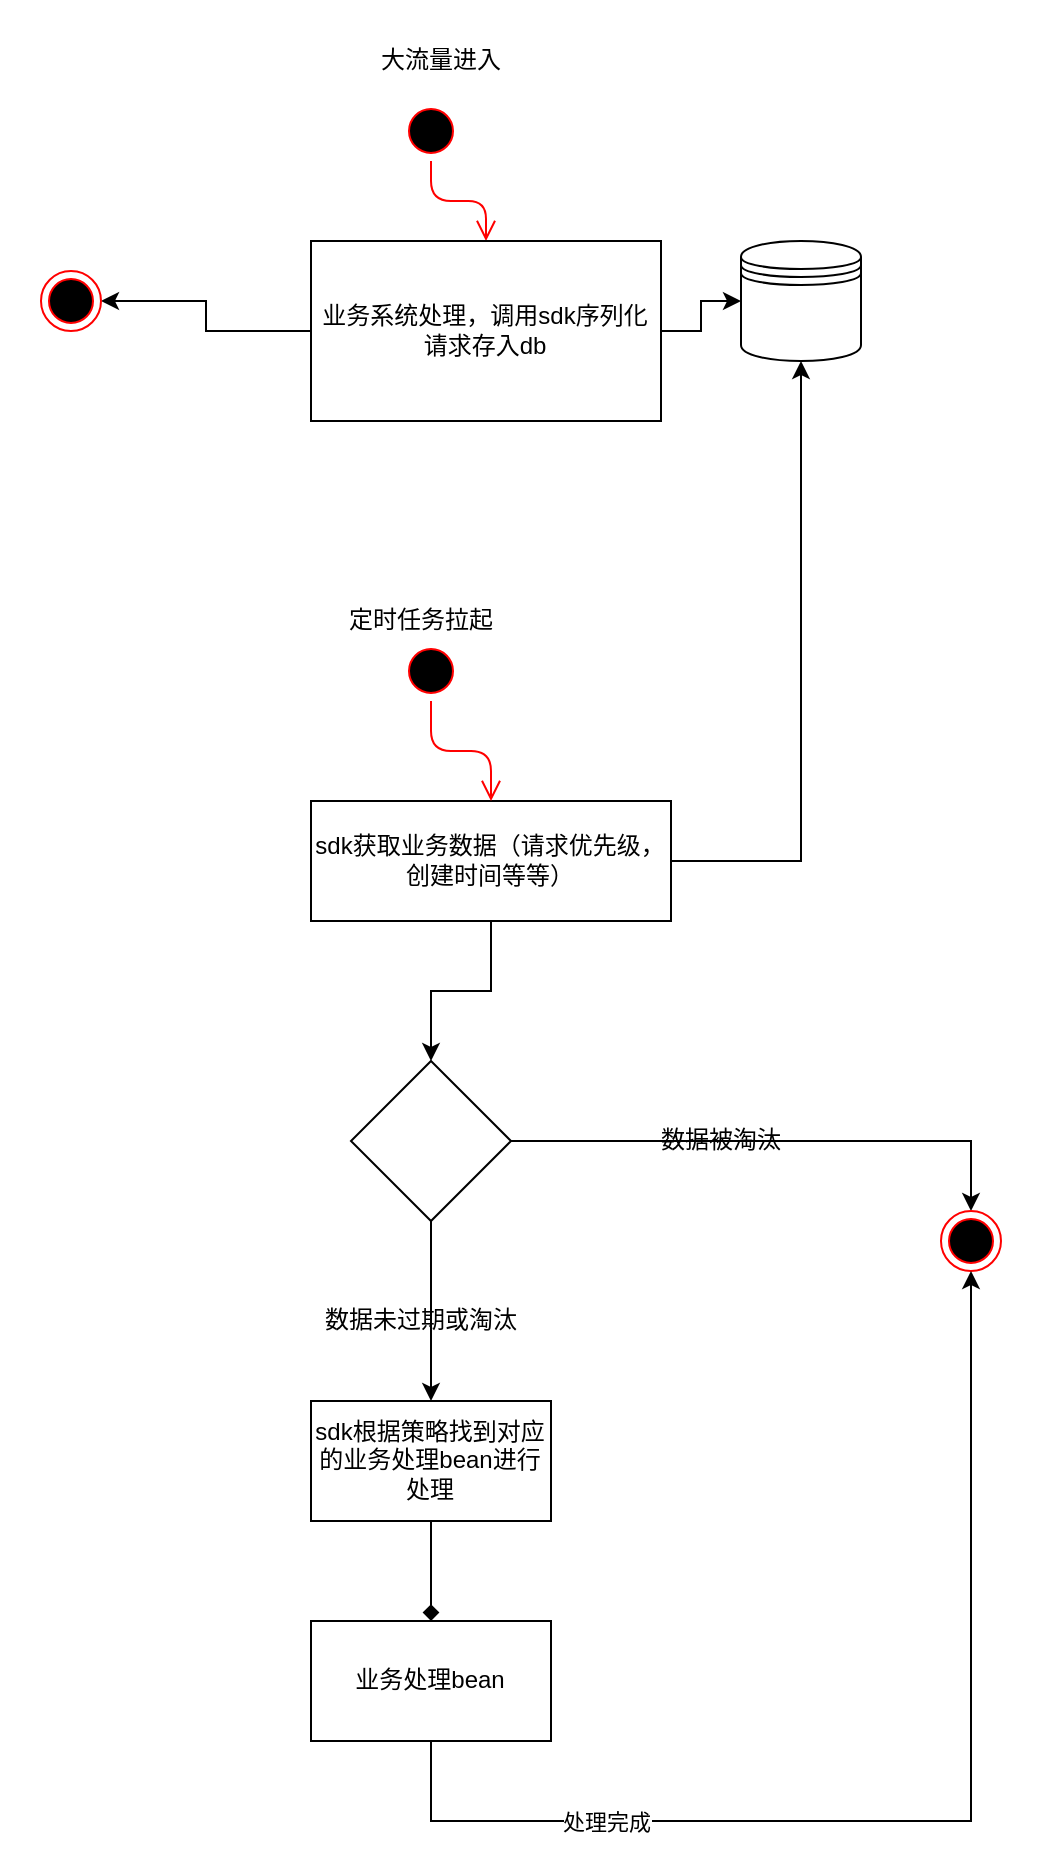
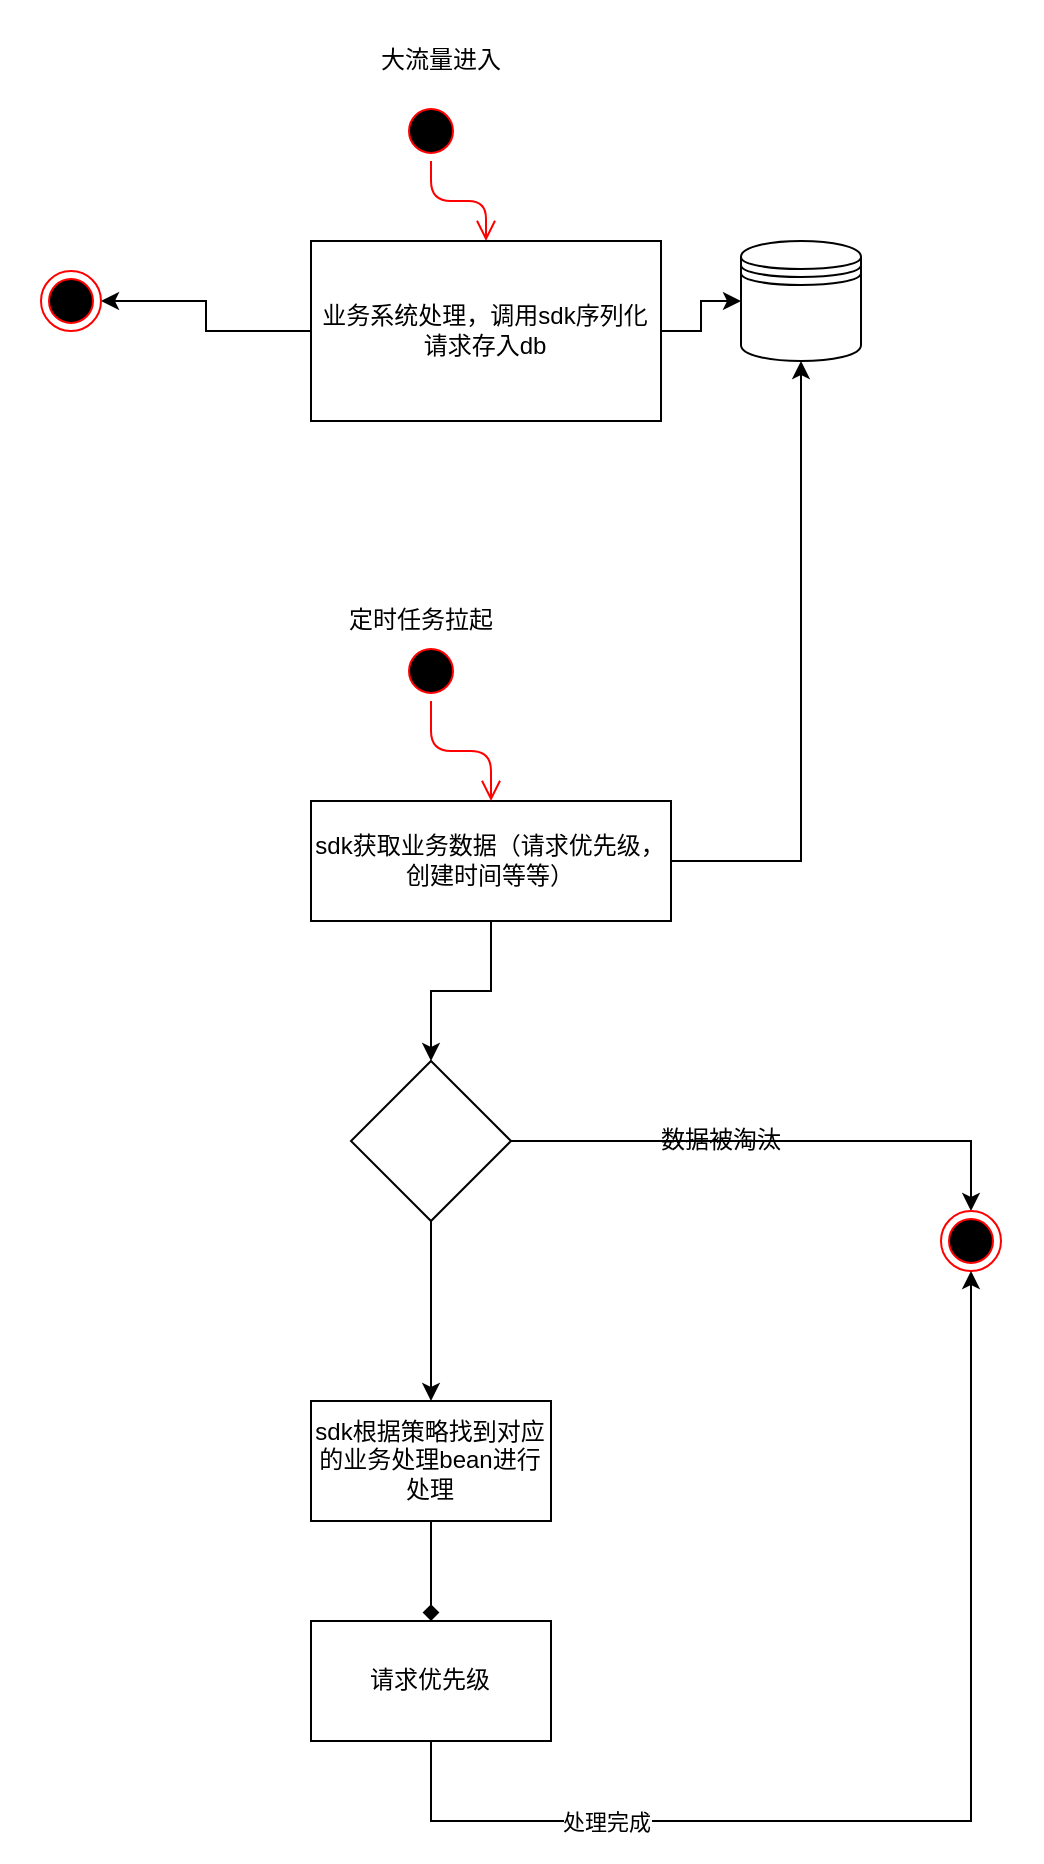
node "数据未过期或淘汰": removed
node "业务处理bean": label "业务处理bean" -> "请求优先级"
